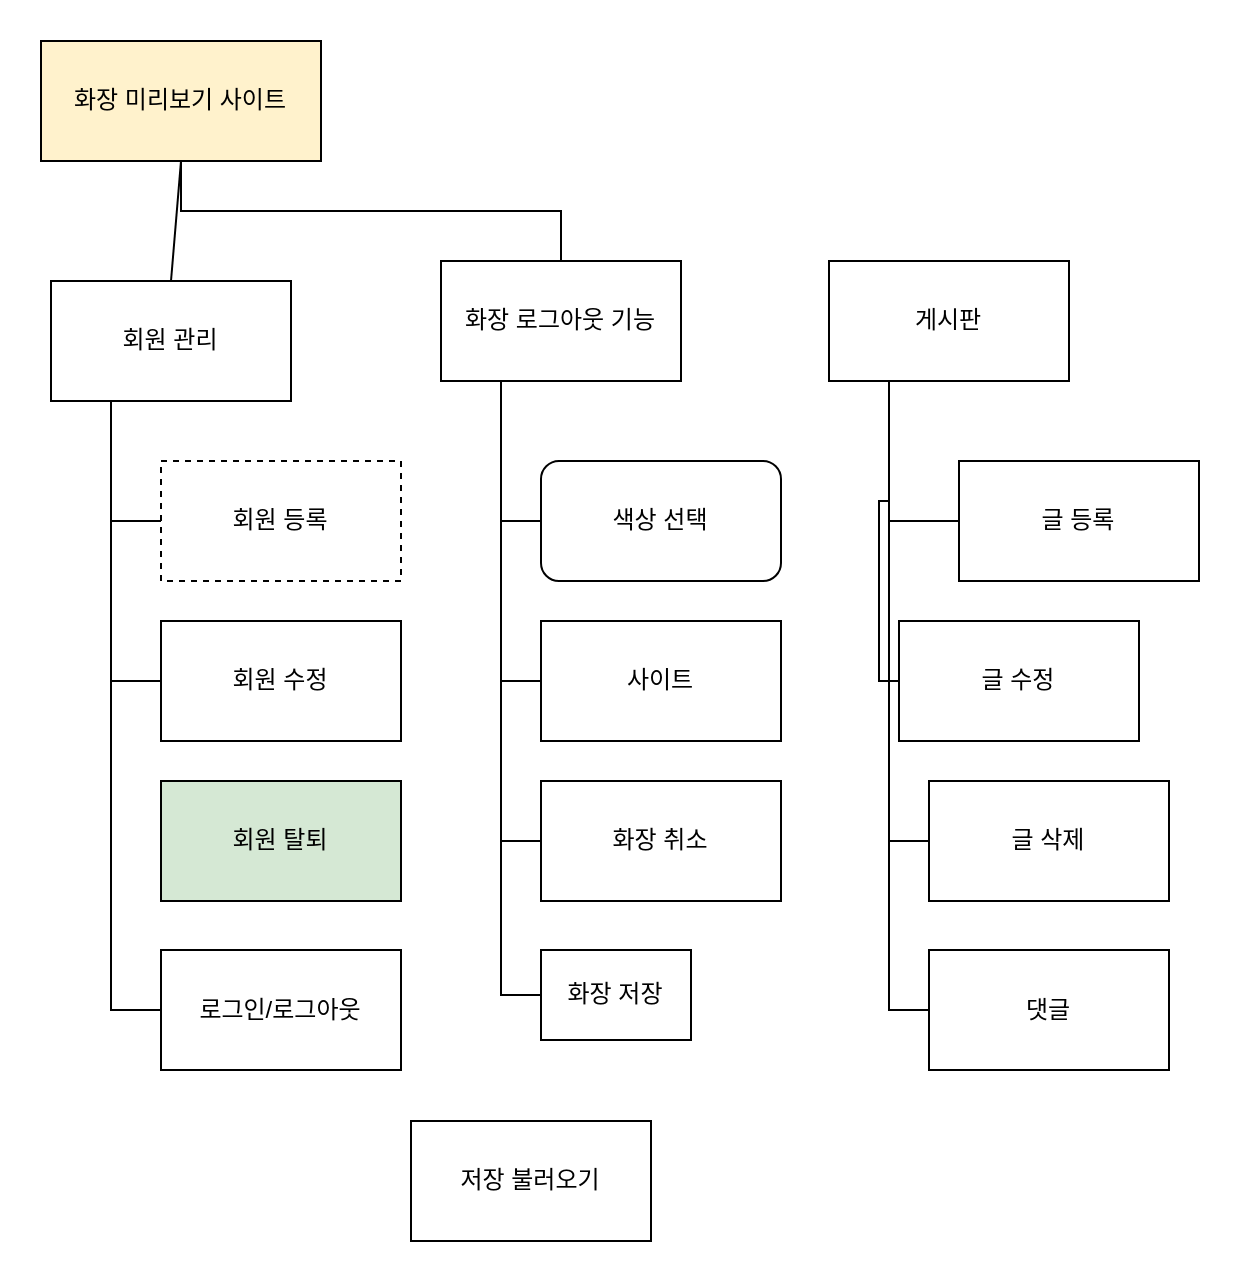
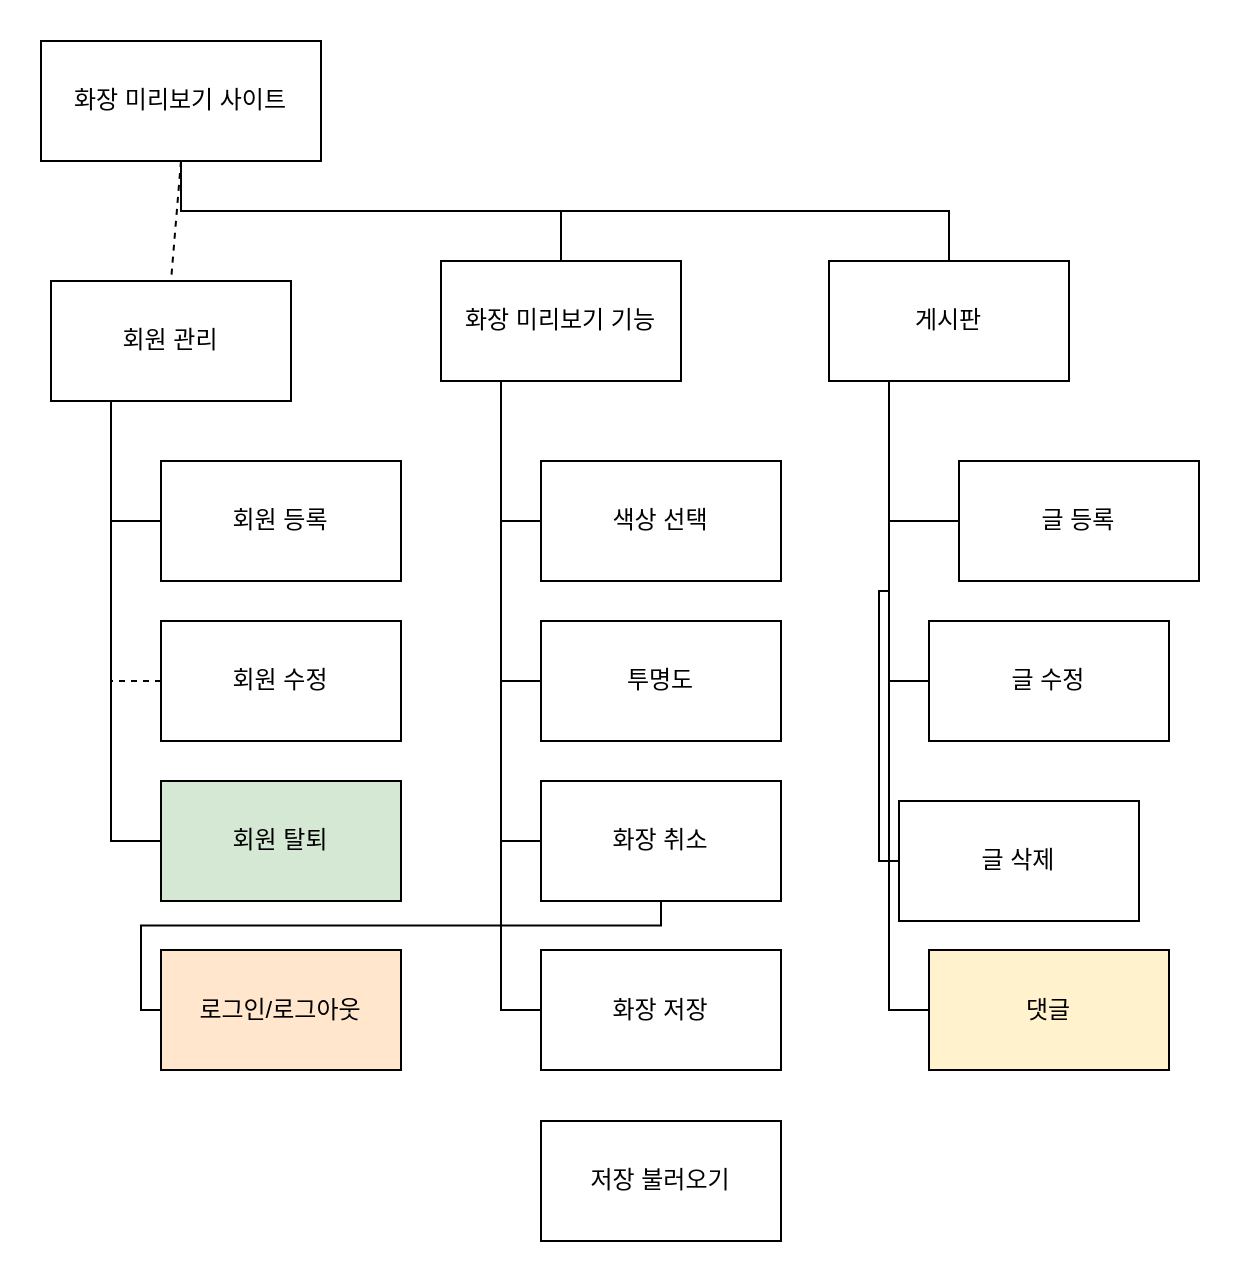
node "화장 미리보기 사이트": fillcolor #fff2cc -> #ffffff
edge "화장 미리보기 사이트" -- "게시판": added
edge "화장 미리보기 사이트" -- "회원 관리": style solid -> dashed
node "화장 로그아웃 기능": label "화장 로그아웃 기능" -> "화장 미리보기 기능"
node "회원 등록": style dashed -> solid
node "색상 선택": shape rounded rectangle -> rectangle
edge "회원 관리" -- "회원 수정": style solid -> dashed
node "사이트": label "사이트" -> "투명도"
node "글 수정": moved (1019, 681) -> (1049, 681)
edge "회원 관리" -- "회원 탈퇴": added
node "글 삭제": moved (1049, 841) -> (1019, 861)
edge "회원 관리" -- "로그인/로그아웃": now "화장 취소" -- "로그인/로그아웃"
node "화장 저장": size 150x90 -> 240x120
node "로그인/로그아웃": fillcolor #ffffff -> #ffe6cc
node "댓글": fillcolor #ffffff -> #fff2cc
node "저장 불러오기": moved (531, 1181) -> (661, 1181)
